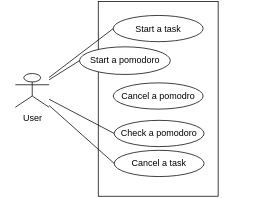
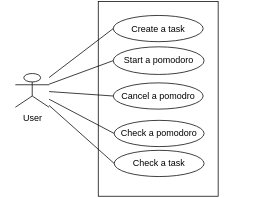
node "Start a task": label "Start a task" -> "Create a task"
node "Start a pomodoro": moved (125, 61) -> (159, 61)
edge "User" -- "Cancel a pomodro": added
node "Cancel a task": label "Cancel a task" -> "Check a task"
